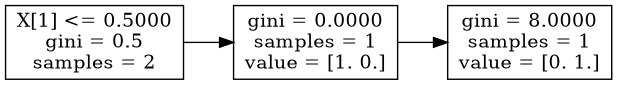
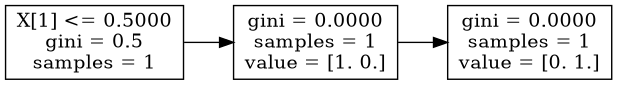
node "X[1] <= 0.5000 gini = 0.5 samples = 2": label "X[1] <= 0.5000 gini = 0.5 samples = 2" -> "X[1] <= 0.5000 gini = 0.5 samples = 1"
node "gini = 8.0000 samples = 1 value = [0. 1.]": label "gini = 8.0000 samples = 1 value = [0. 1.]" -> "gini = 0.0000 samples = 1 value = [0. 1.]"
